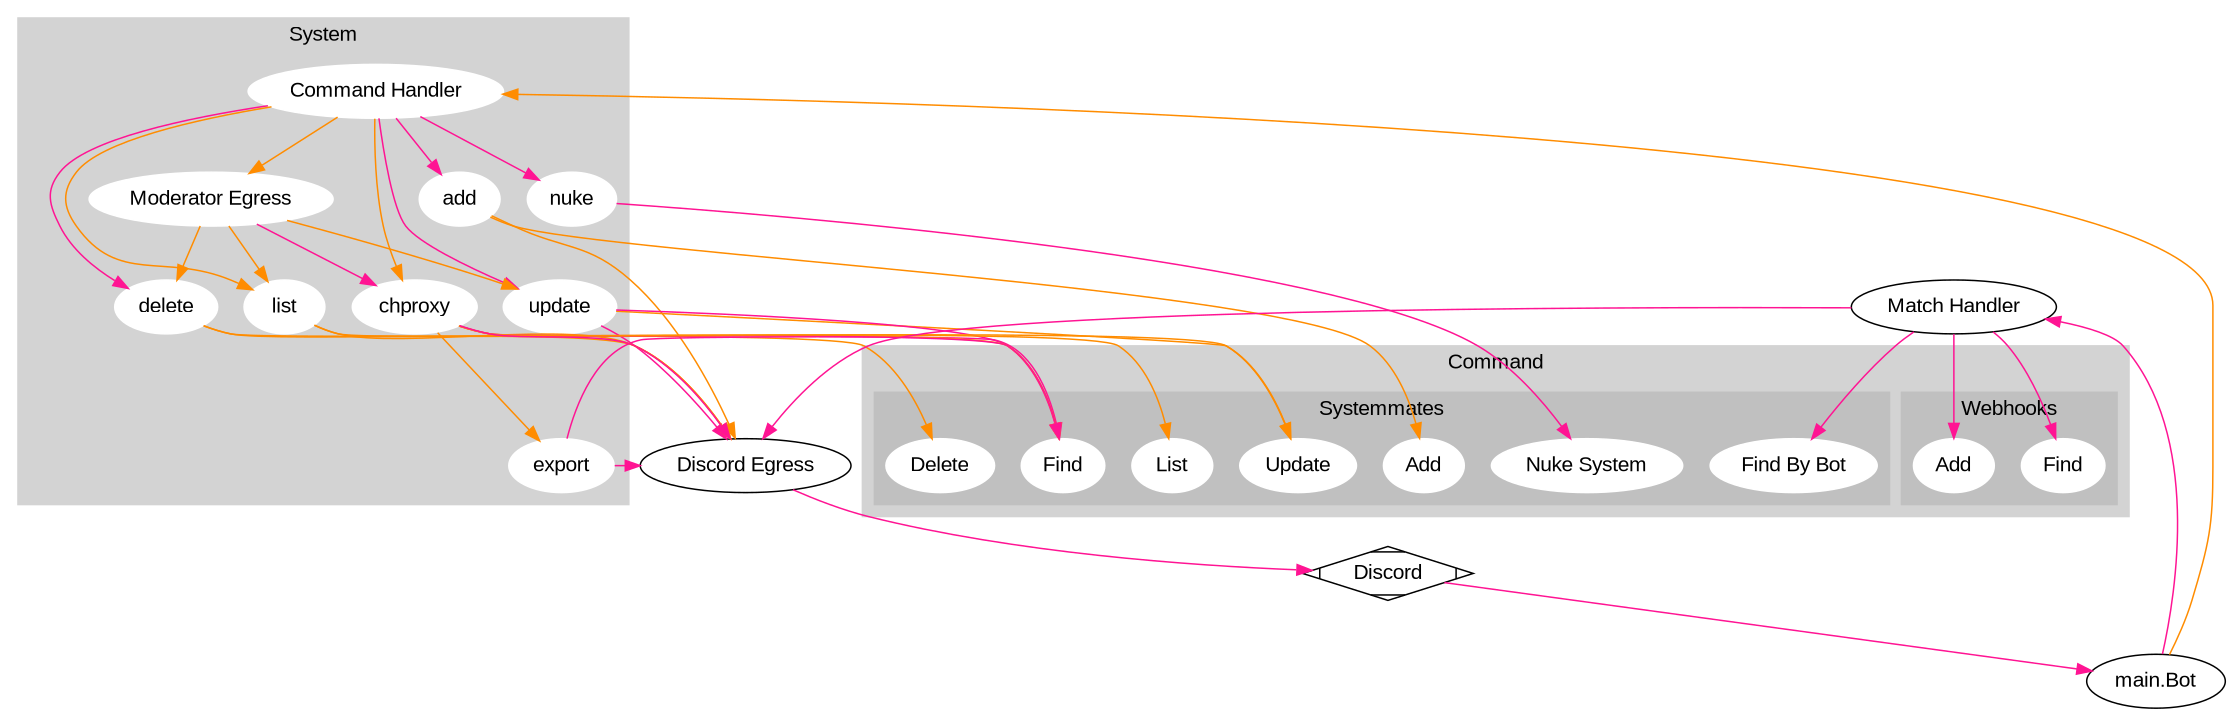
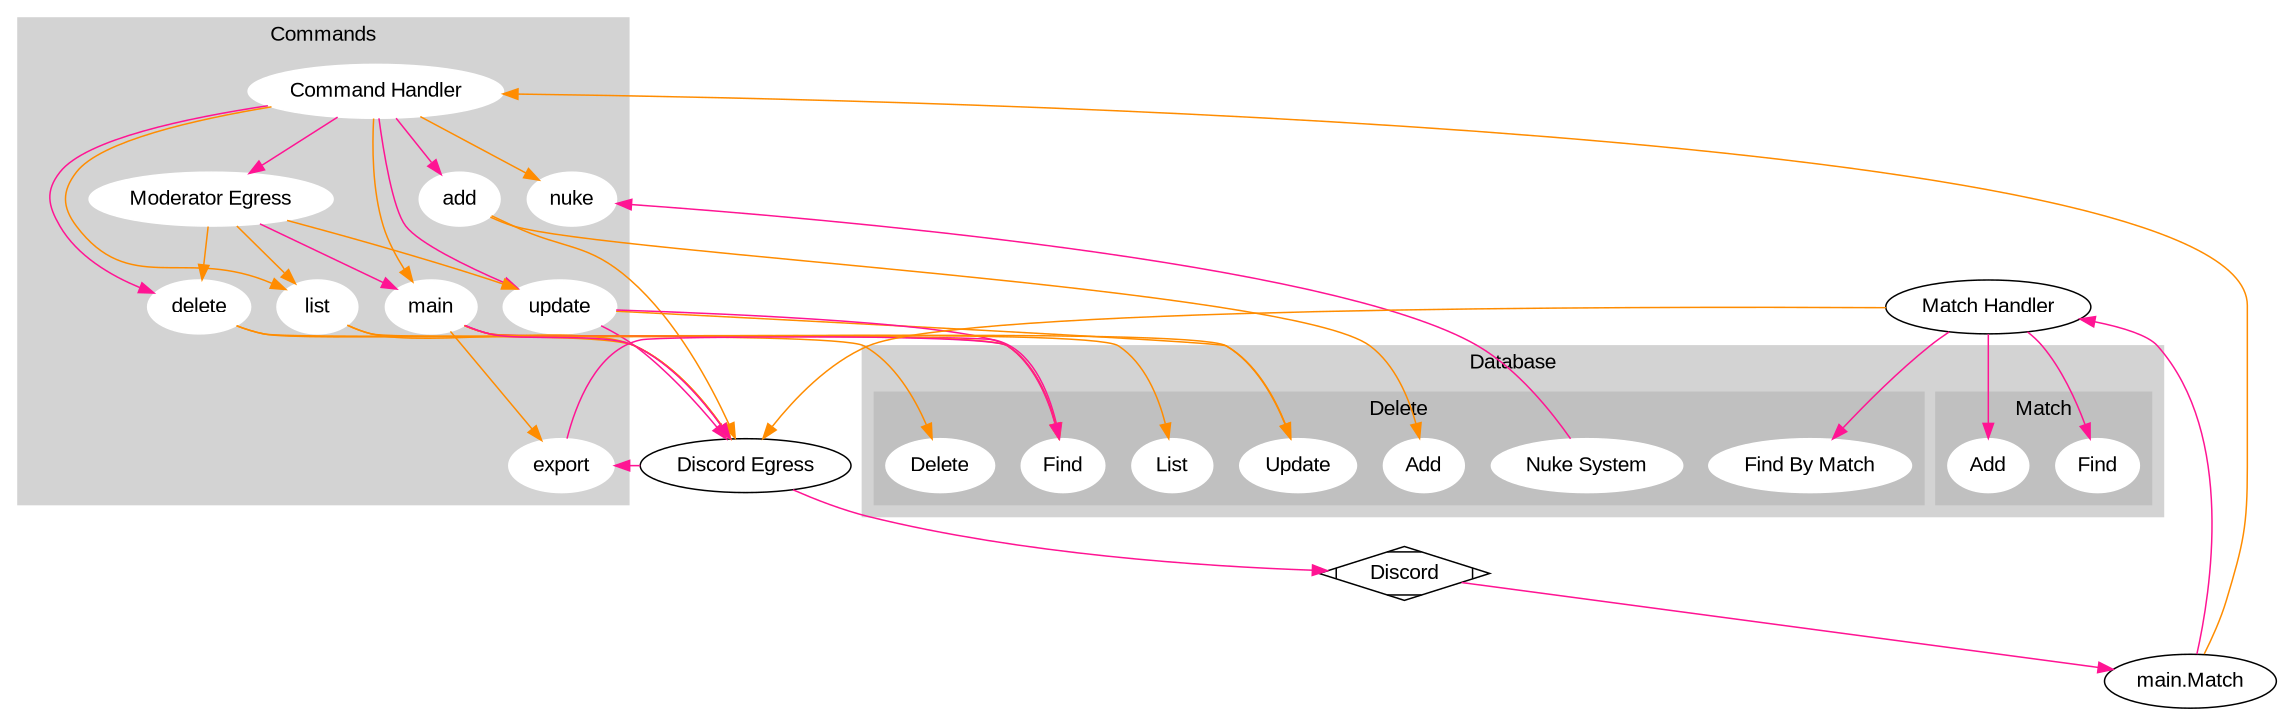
cluster "System": label "System" -> "Commands"
edge "Command Handler" -> "Moderator Egress": color darkorange -> deeppink
edge "Command Handler" -> "nuke": color deeppink -> darkorange
edge "nuke" -> "Nuke System": reversed
node "chproxy": label "chproxy" -> "main"
edge "Match Handler" -> "Discord Egress": color deeppink -> darkorange
cluster "Command": label "Command" -> "Database"
cluster "Systemmates": label "Systemmates" -> "Delete"
cluster "Webhooks": label "Webhooks" -> "Match"
edge "export" -> "Discord Egress": reversed
node "Find By Bot": label "Find By Bot" -> "Find By Match"
node "main.Bot": label "main.Bot" -> "main.Match"
